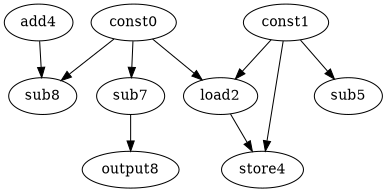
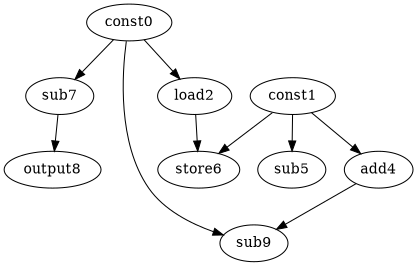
edge "const1" -> "load2": now "const1" -> "add4"
node "sub8": label "sub8" -> "sub9"
node "store4": label "store4" -> "store6"
